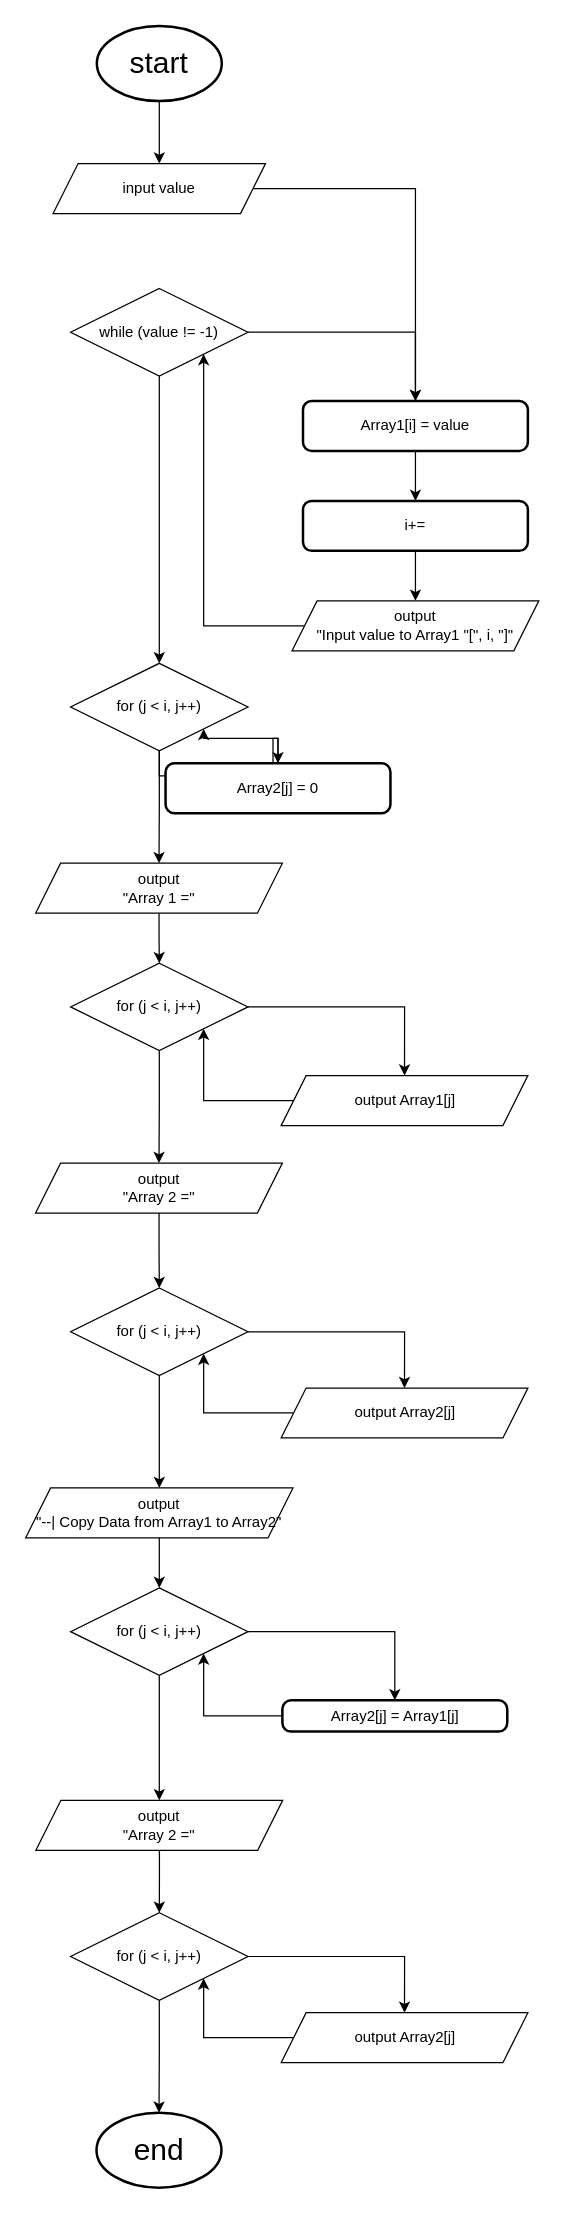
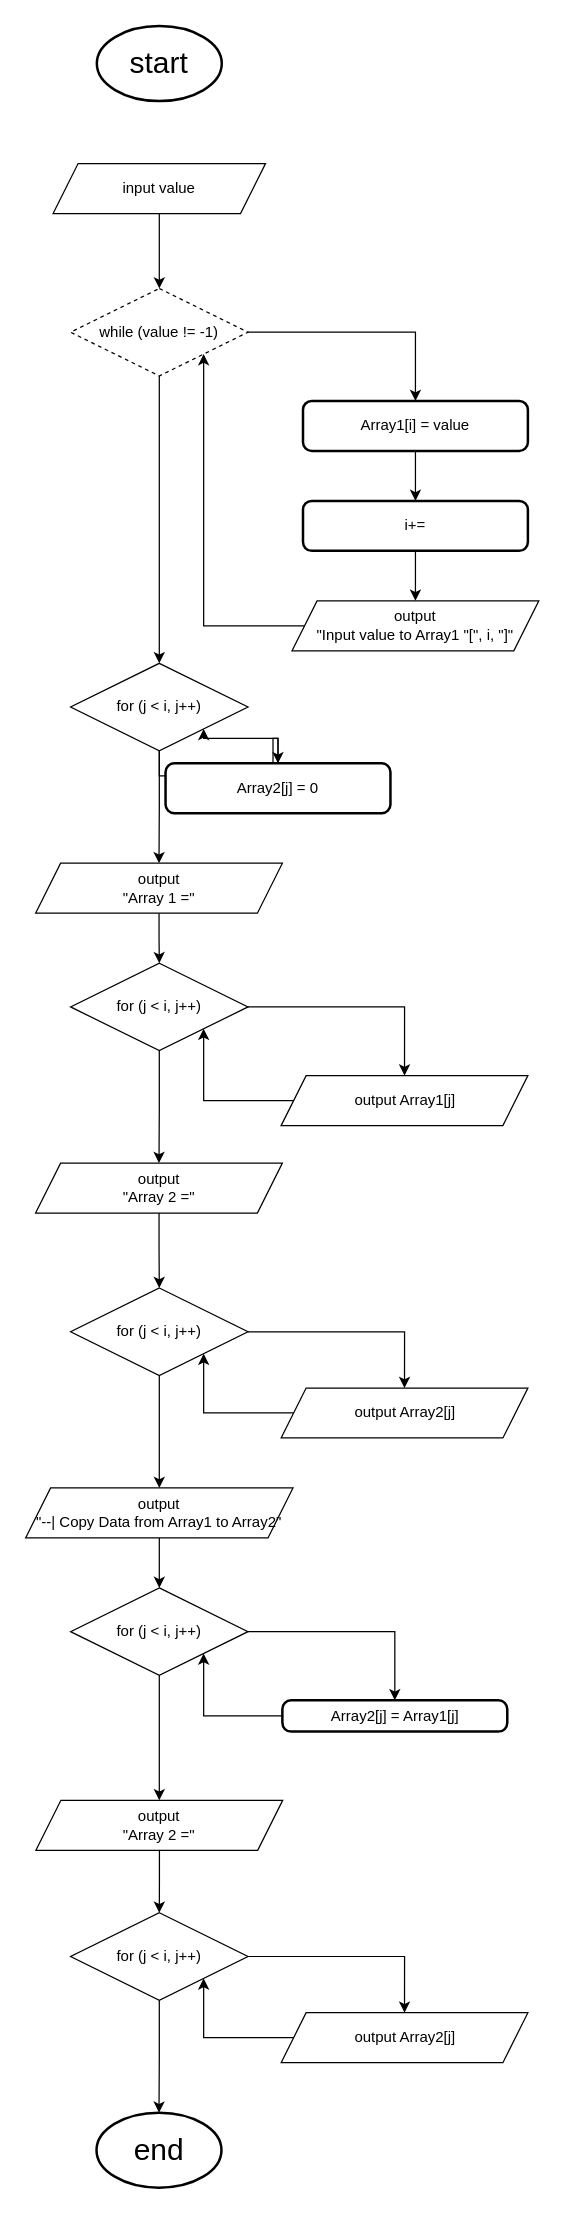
edge "start" -> "input value": removed
edge "input value" -> "Array1[i] = value": now "input value" -> "while (value != -1)"
node "while (value != -1)": style solid -> dashed
